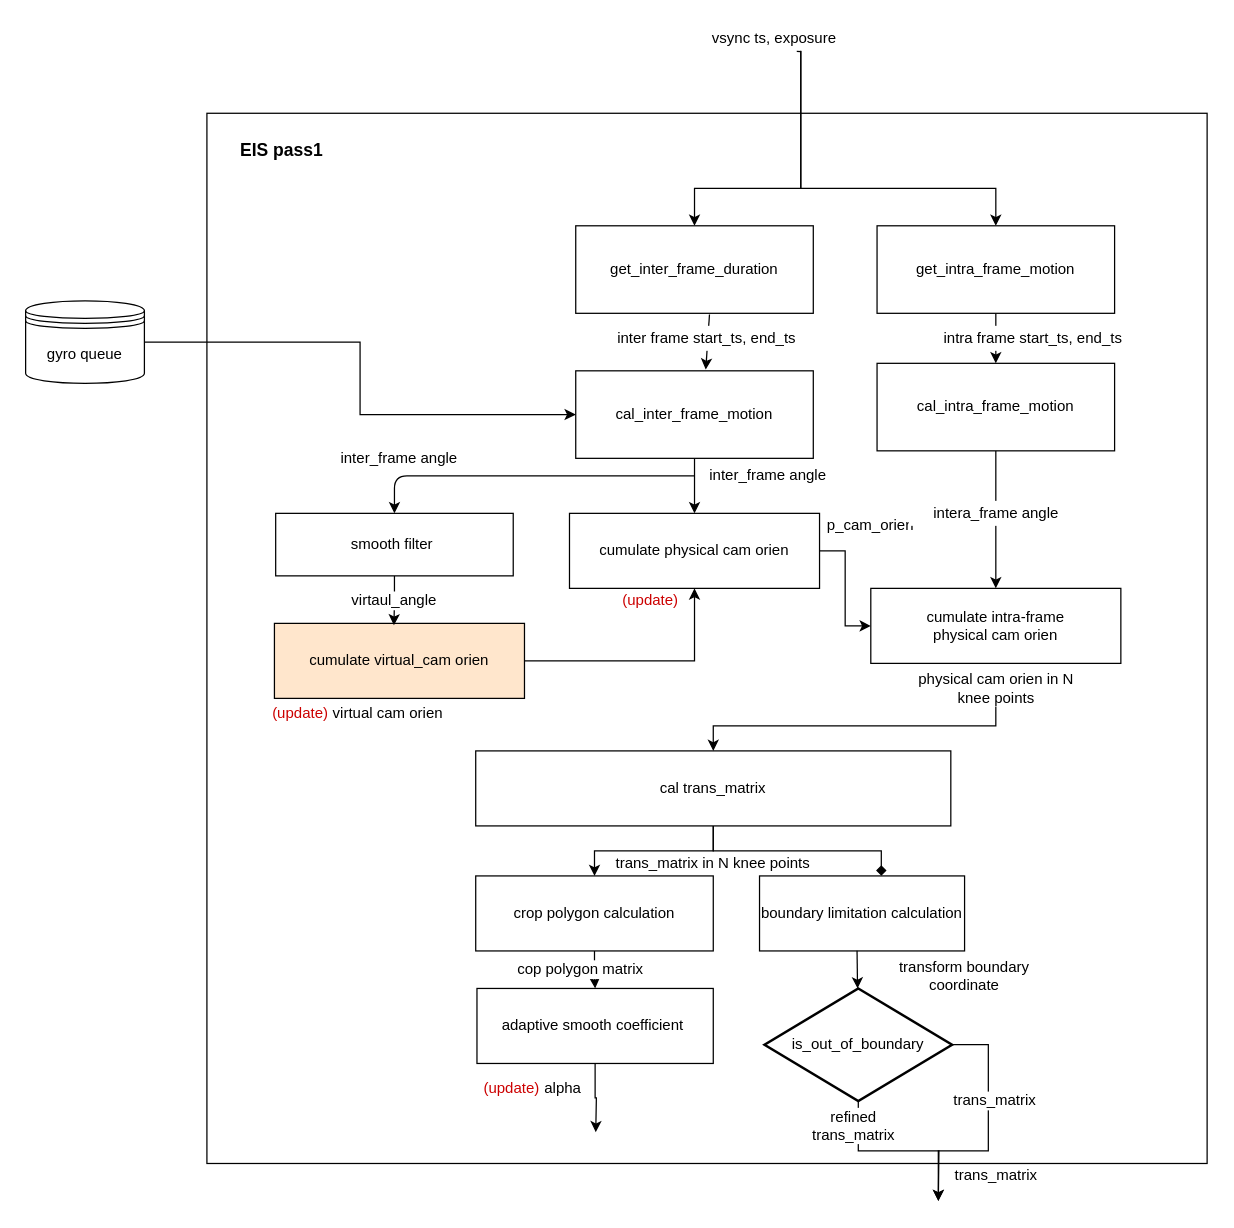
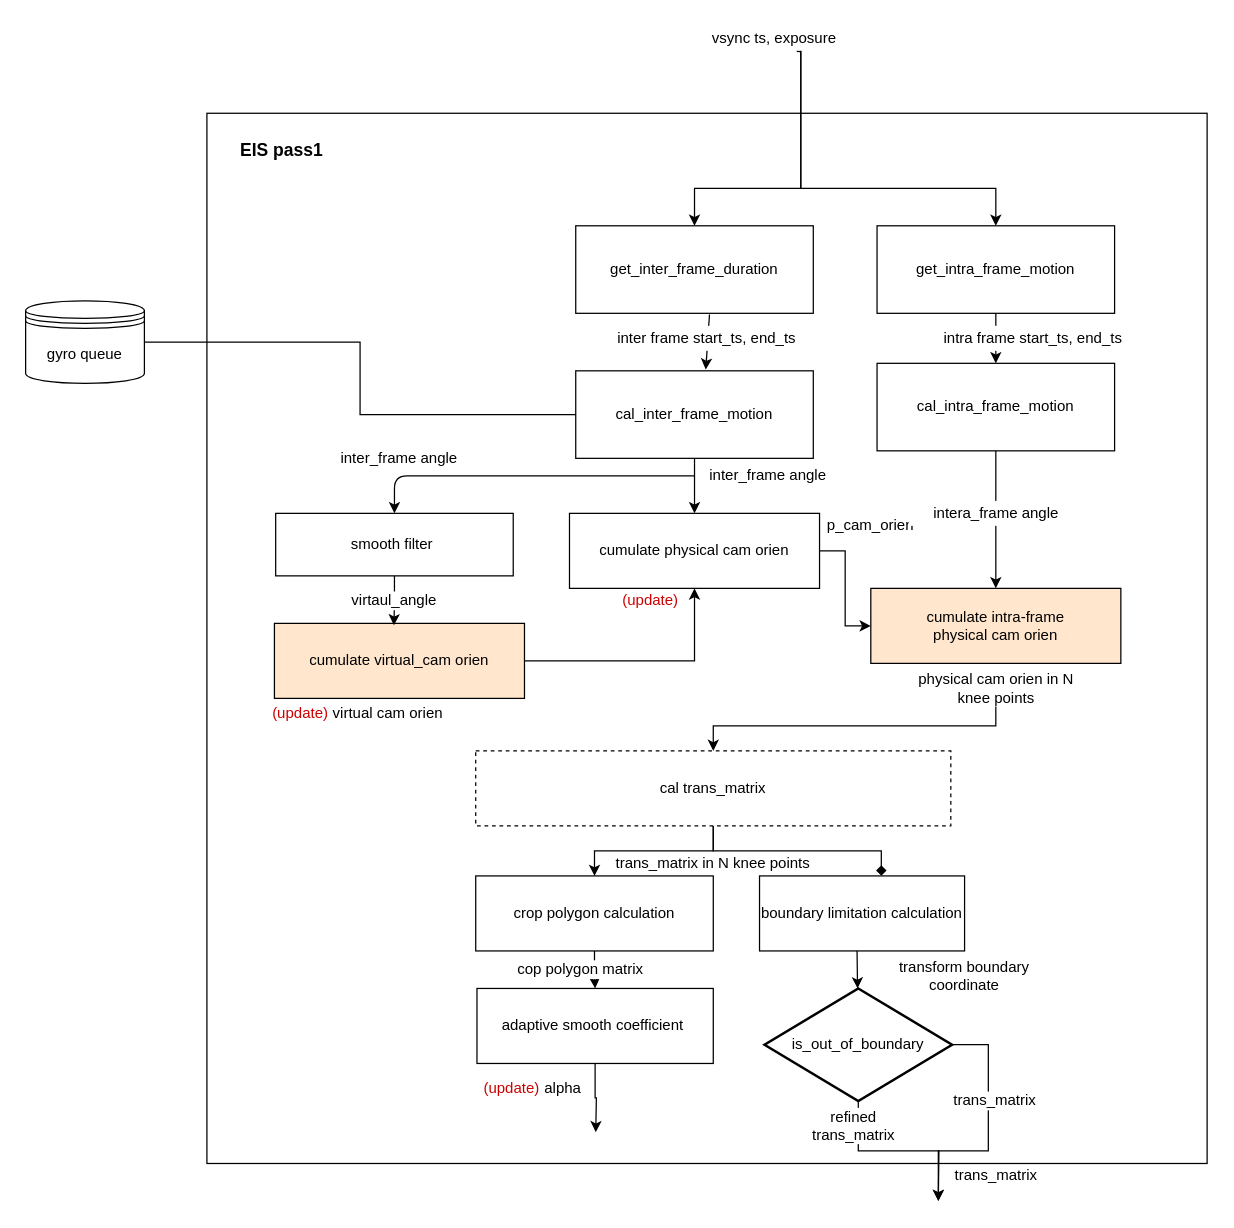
edge "gyro queue" -> "cal_inter_frame_motion": arrowhead classic -> none
node "cumulate intra-frame physical cam orien": fillcolor #ffffff -> #ffe6cc
node "cal trans_matrix": style solid -> dashed
